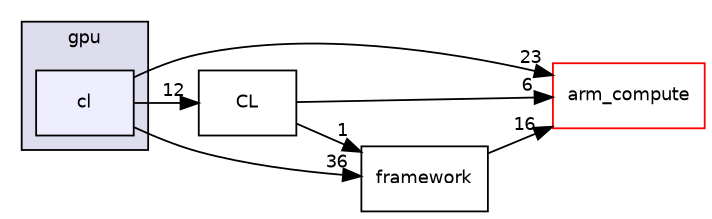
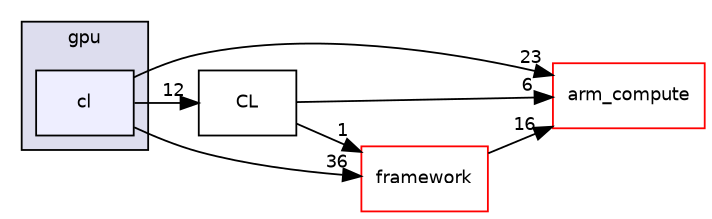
node "framework": color black -> red
